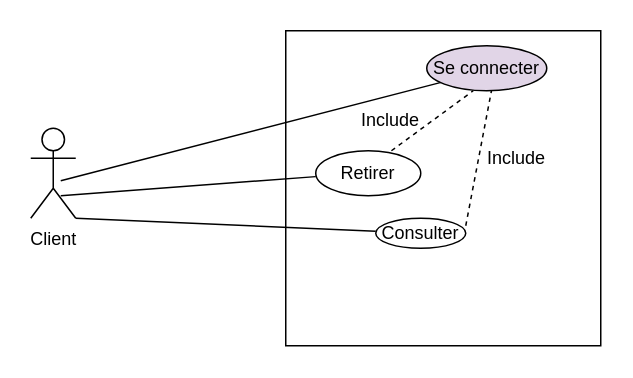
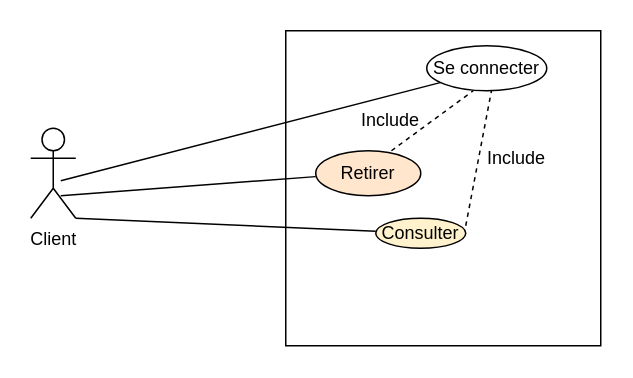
node "Se connecter": fillcolor #e1d5e7 -> #ffffff
node "Retirer": fillcolor #ffffff -> #ffe6cc
node "Consulter": fillcolor #ffffff -> #fff2cc
